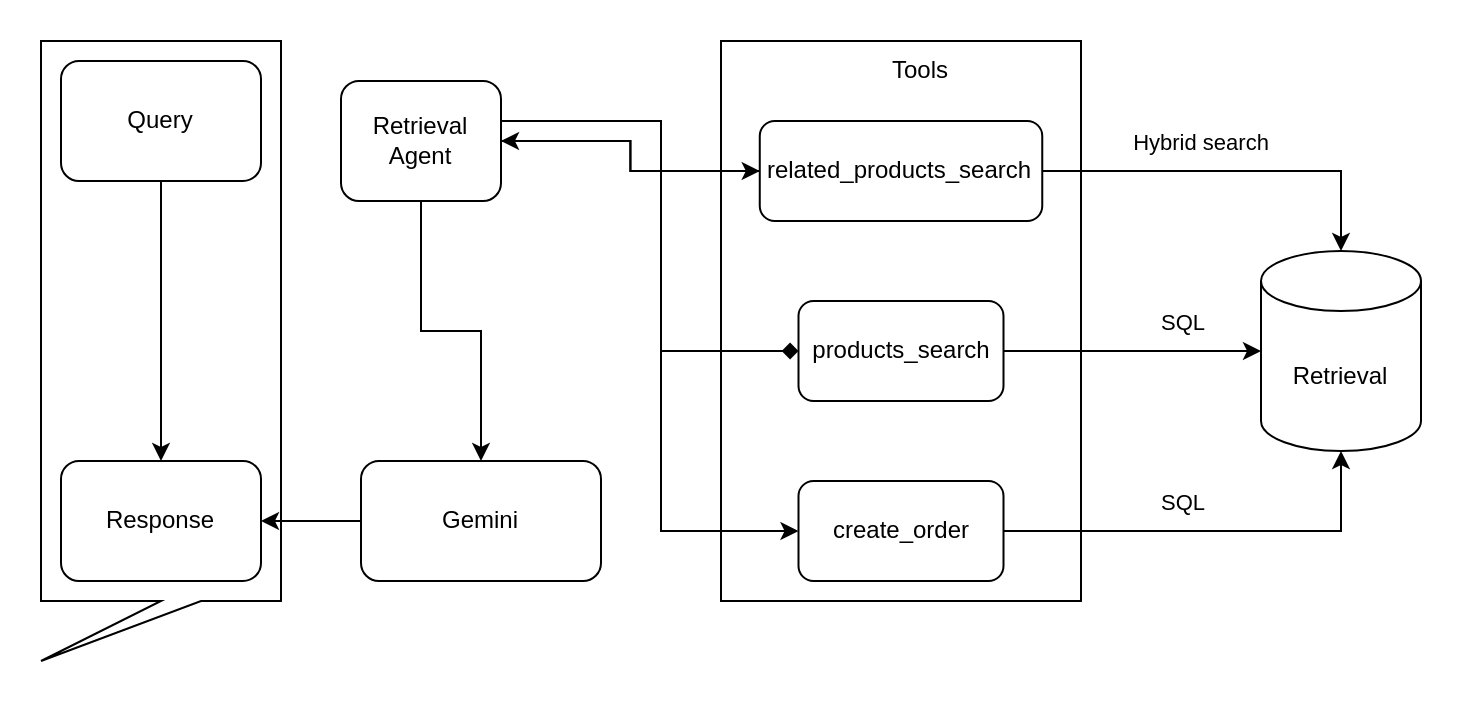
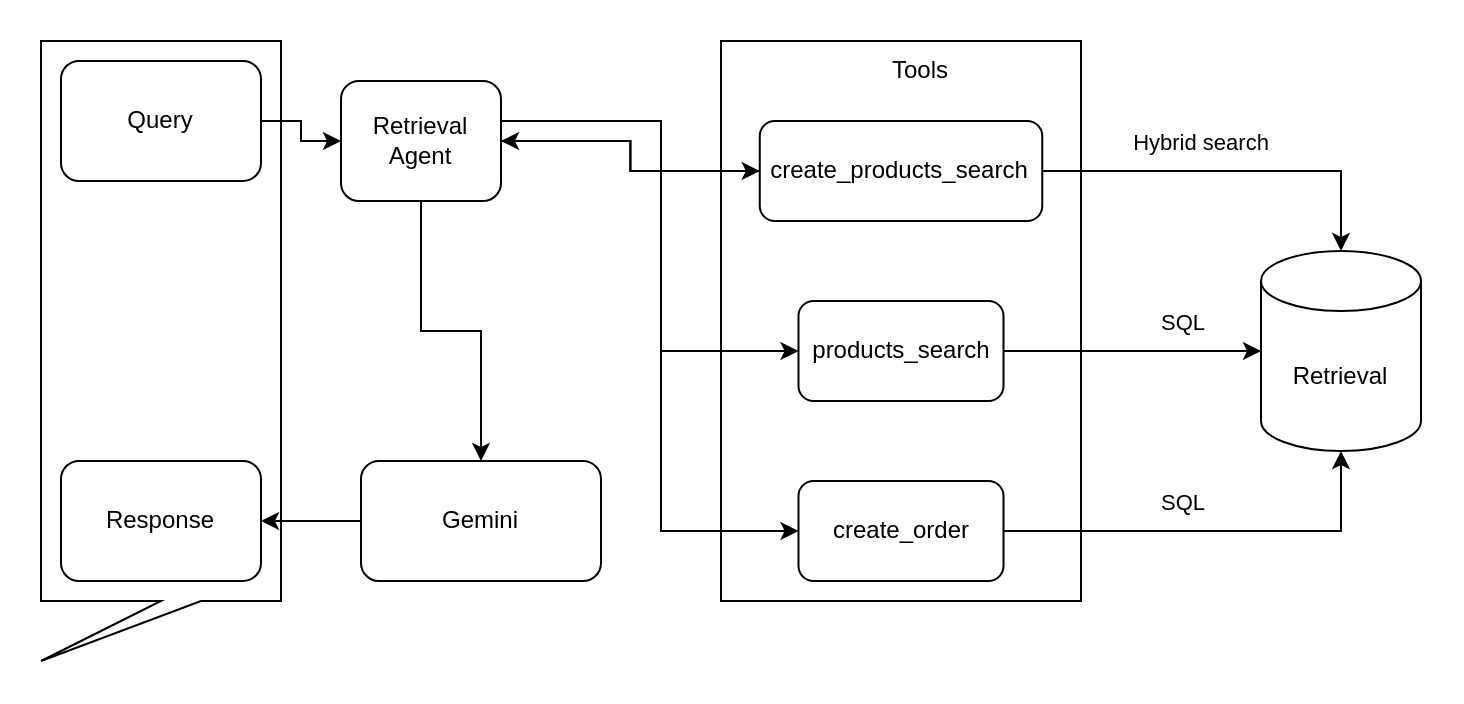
node "related_products_search": label "related_products_search" -> "create_products_search"
edge "Query" -> "Response": now "Query" -> "Retrieval Agent"
edge "Retrieval Agent" -> "products_search": arrowhead diamond -> classic
